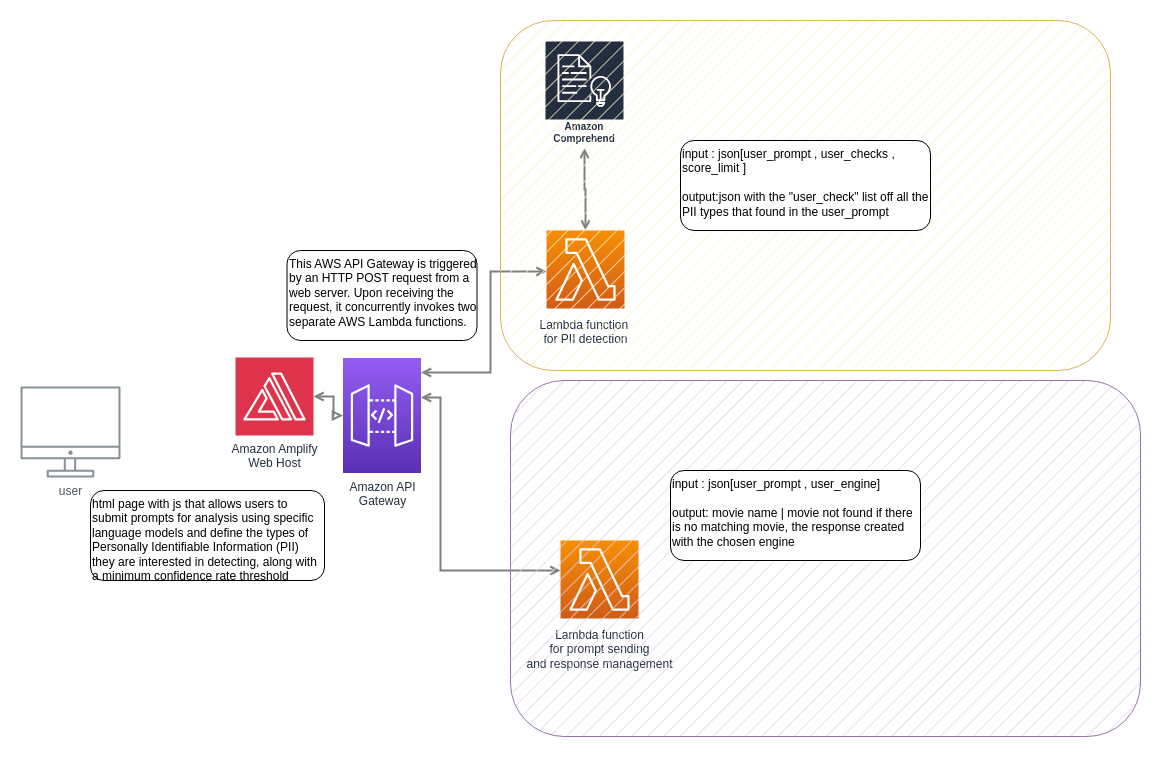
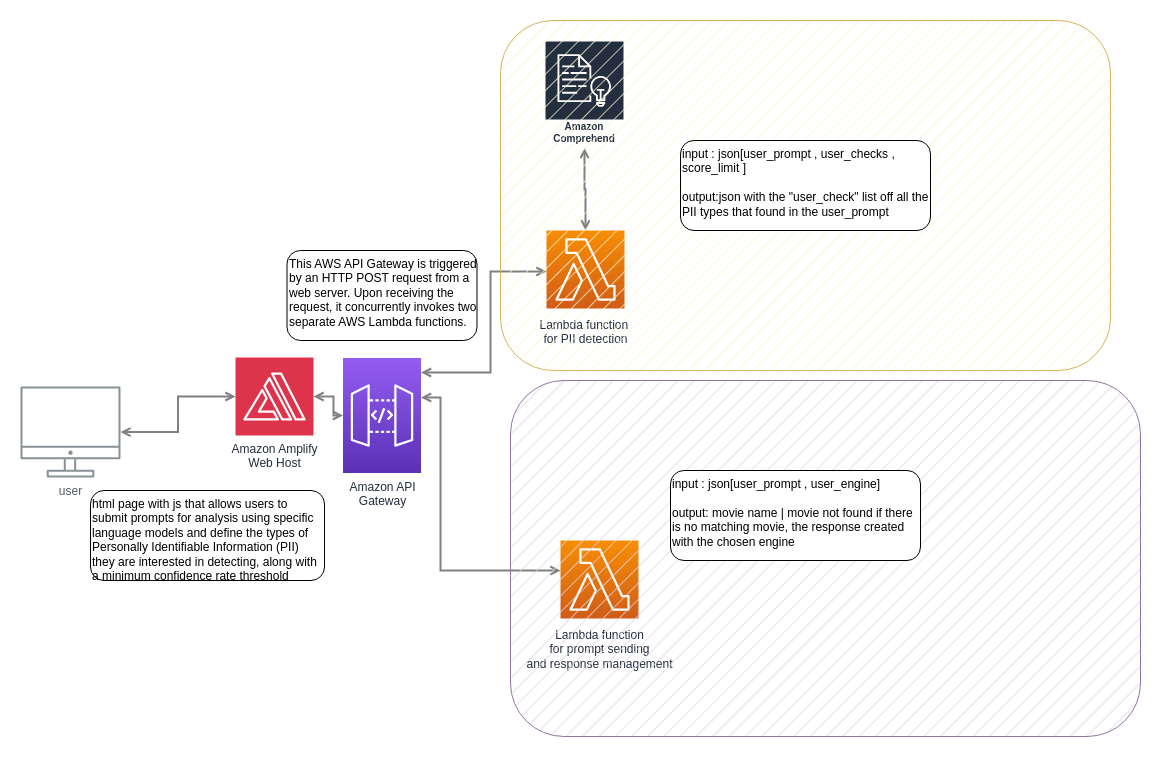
edge "Amazon Amplify Web Host" -- "user": added
edge "Amazon Amplify Web Host" -- "Amazon API Gateway": arrowhead block -> open
